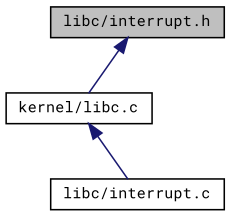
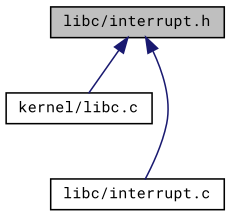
edge "libc/interrupt.c" -> "kernel/libc.c": now "libc/interrupt.c" -> "libc/interrupt.h"
